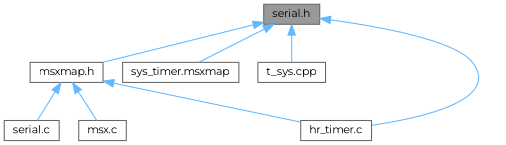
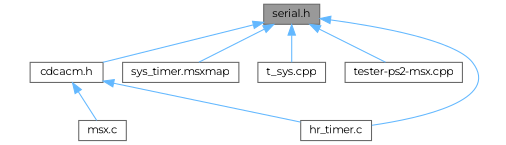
node "msxmap.h": label "msxmap.h" -> "cdcacm.h"
node "tester-ps2-msx.cpp": added
node "serial.c": removed
